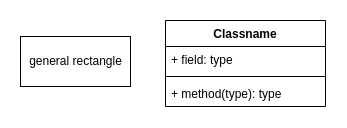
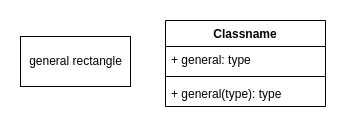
node "+ field: type": label "+ field: type" -> "+ general: type"
node "+ method(type): type": label "+ method(type): type" -> "+ general(type): type"
